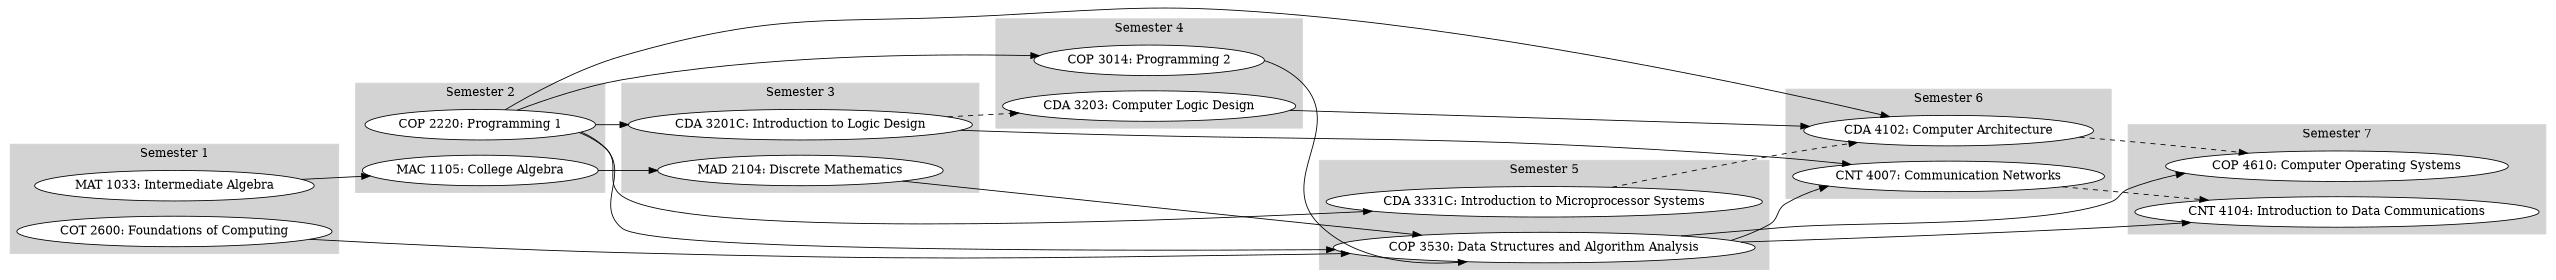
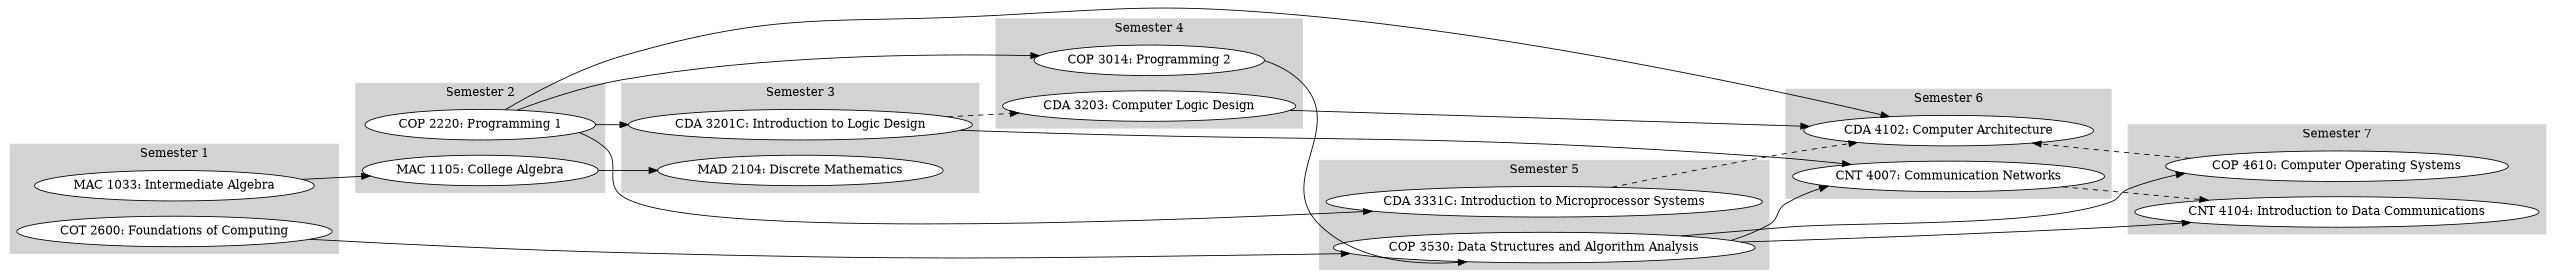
edge "CDA 4102: Computer Architecture" -> "COP 4610: Computer Operating Systems": reversed
node "MAT 1033: Intermediate Algebra": label "MAT 1033: Intermediate Algebra" -> "MAC 1033: Intermediate Algebra"
edge "MAD 2104: Discrete Mathematics" -> "COP 3530: Data Structures and Algorithm Analysis": removed
edge "COP 2220: Programming 1" -> "COP 3530: Data Structures and Algorithm Analysis": removed
